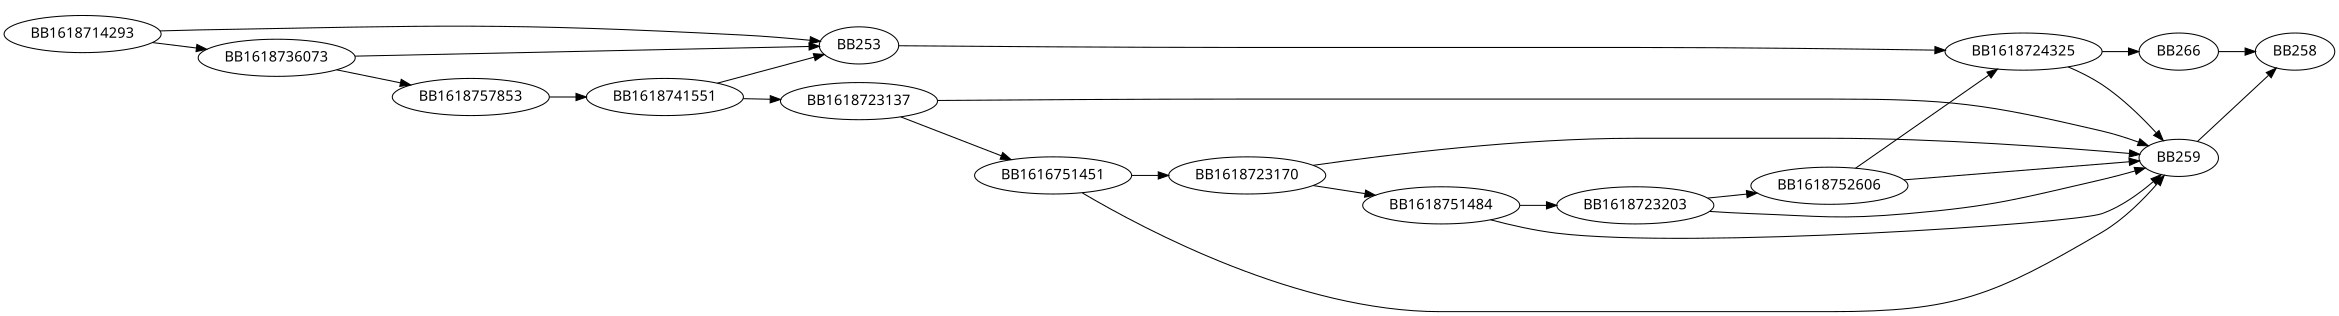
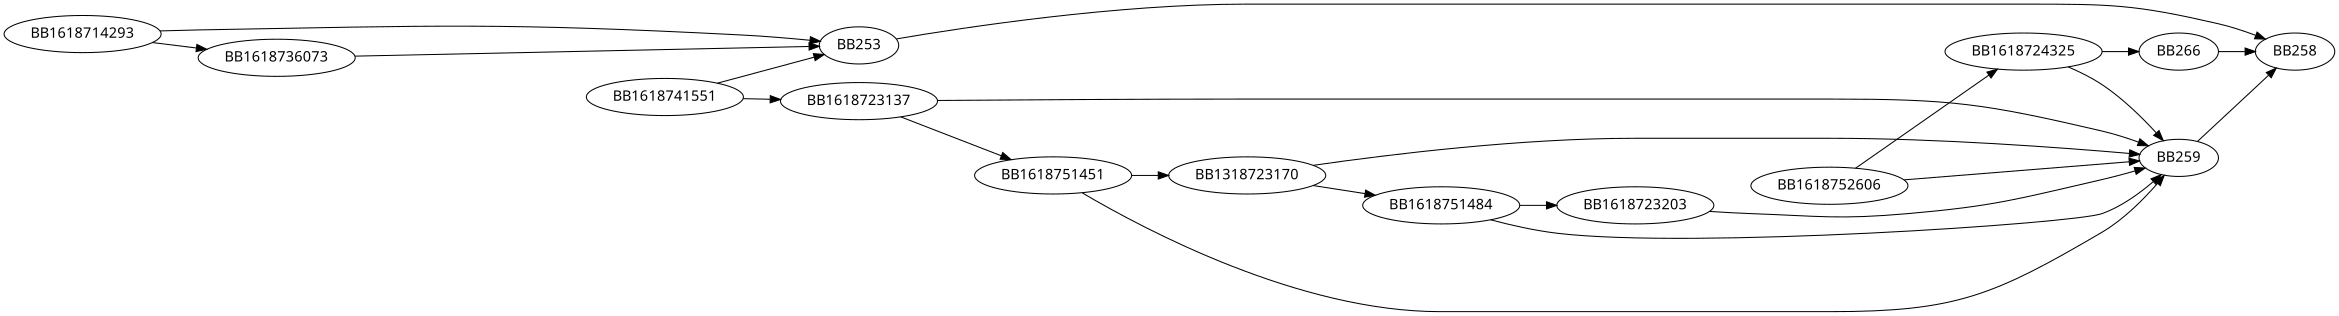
edge "BB253" -> "BB1618724325": now "BB253" -> "BB258"
node "BB1618757853": removed
node "BB1616751451": label "BB1616751451" -> "BB1618751451"
node "BB1618723170": label "BB1618723170" -> "BB1318723170"
edge "BB1618723203" -> "BB1618752606": removed
